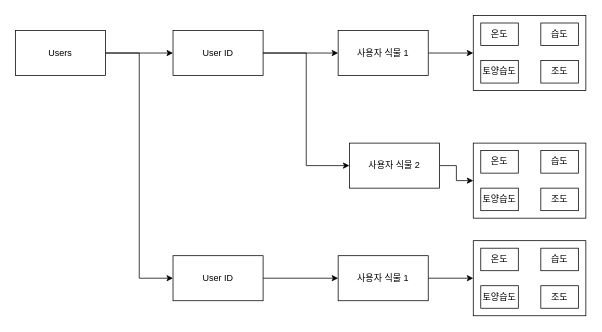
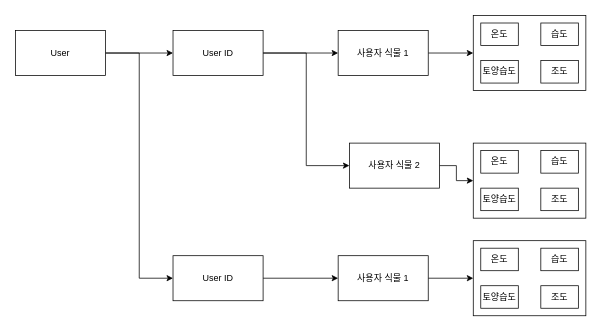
node "Users": label "Users" -> "User"
